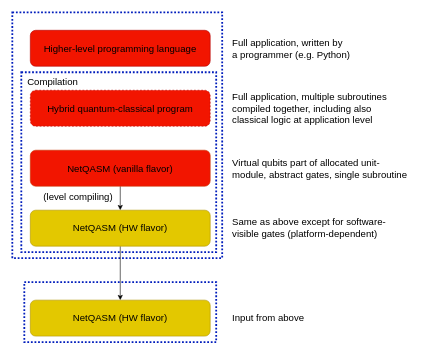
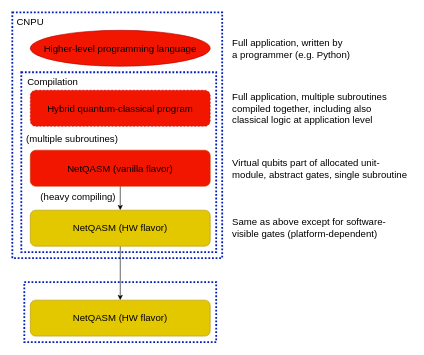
node "CNPU": added
node "Higher-level programming language": shape rounded rectangle -> ellipse
node "(multiple subroutines)": added
node "(level compiling)": label "(level compiling)" -> "(heavy compiling)"
node "Input from above": removed
